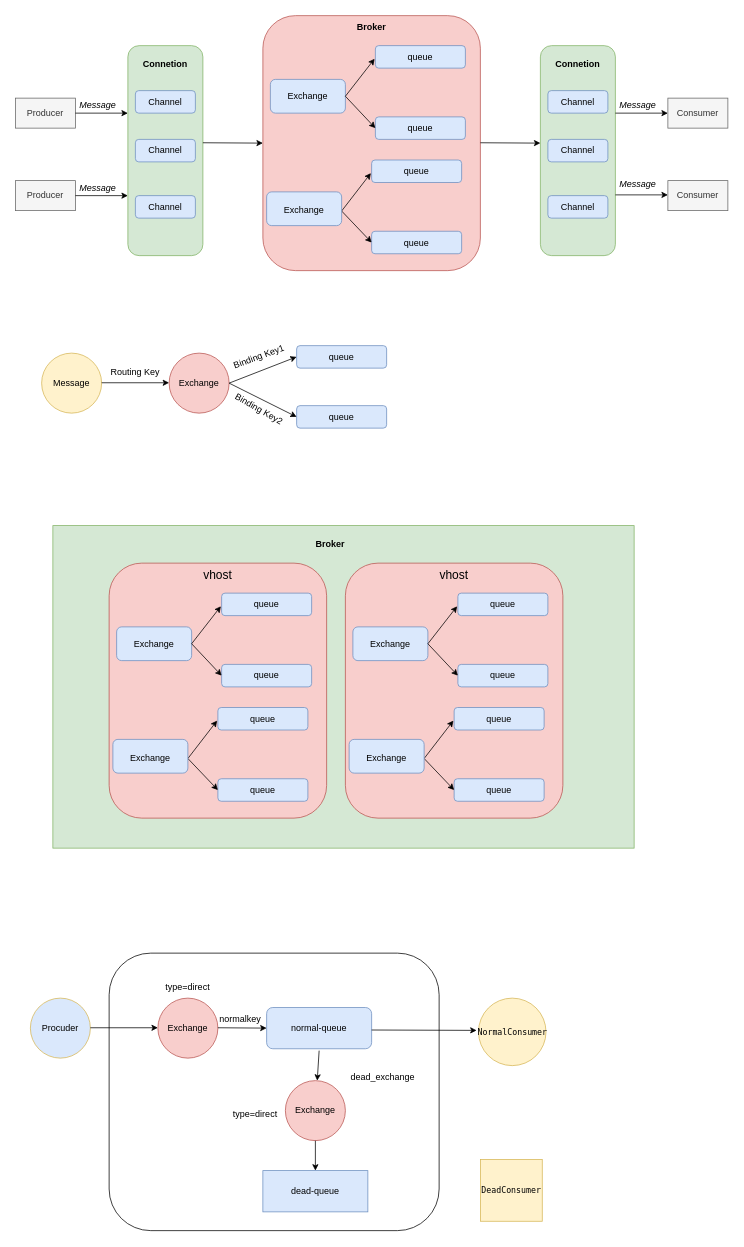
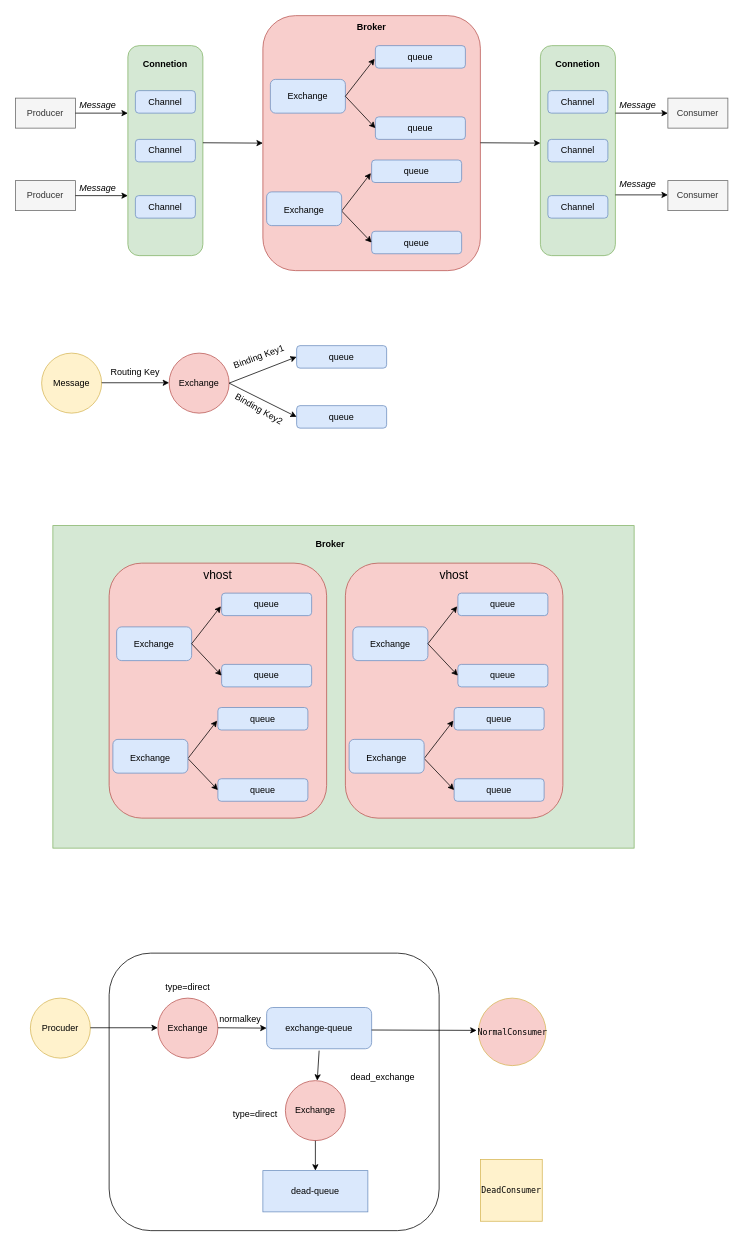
node "Procuder": fillcolor #dae8fc -> #fff2cc
node "normal-queue": label "normal-queue" -> "exchange-queue"
node "NormalConsumer": fillcolor #fff2cc -> #f8cecc
